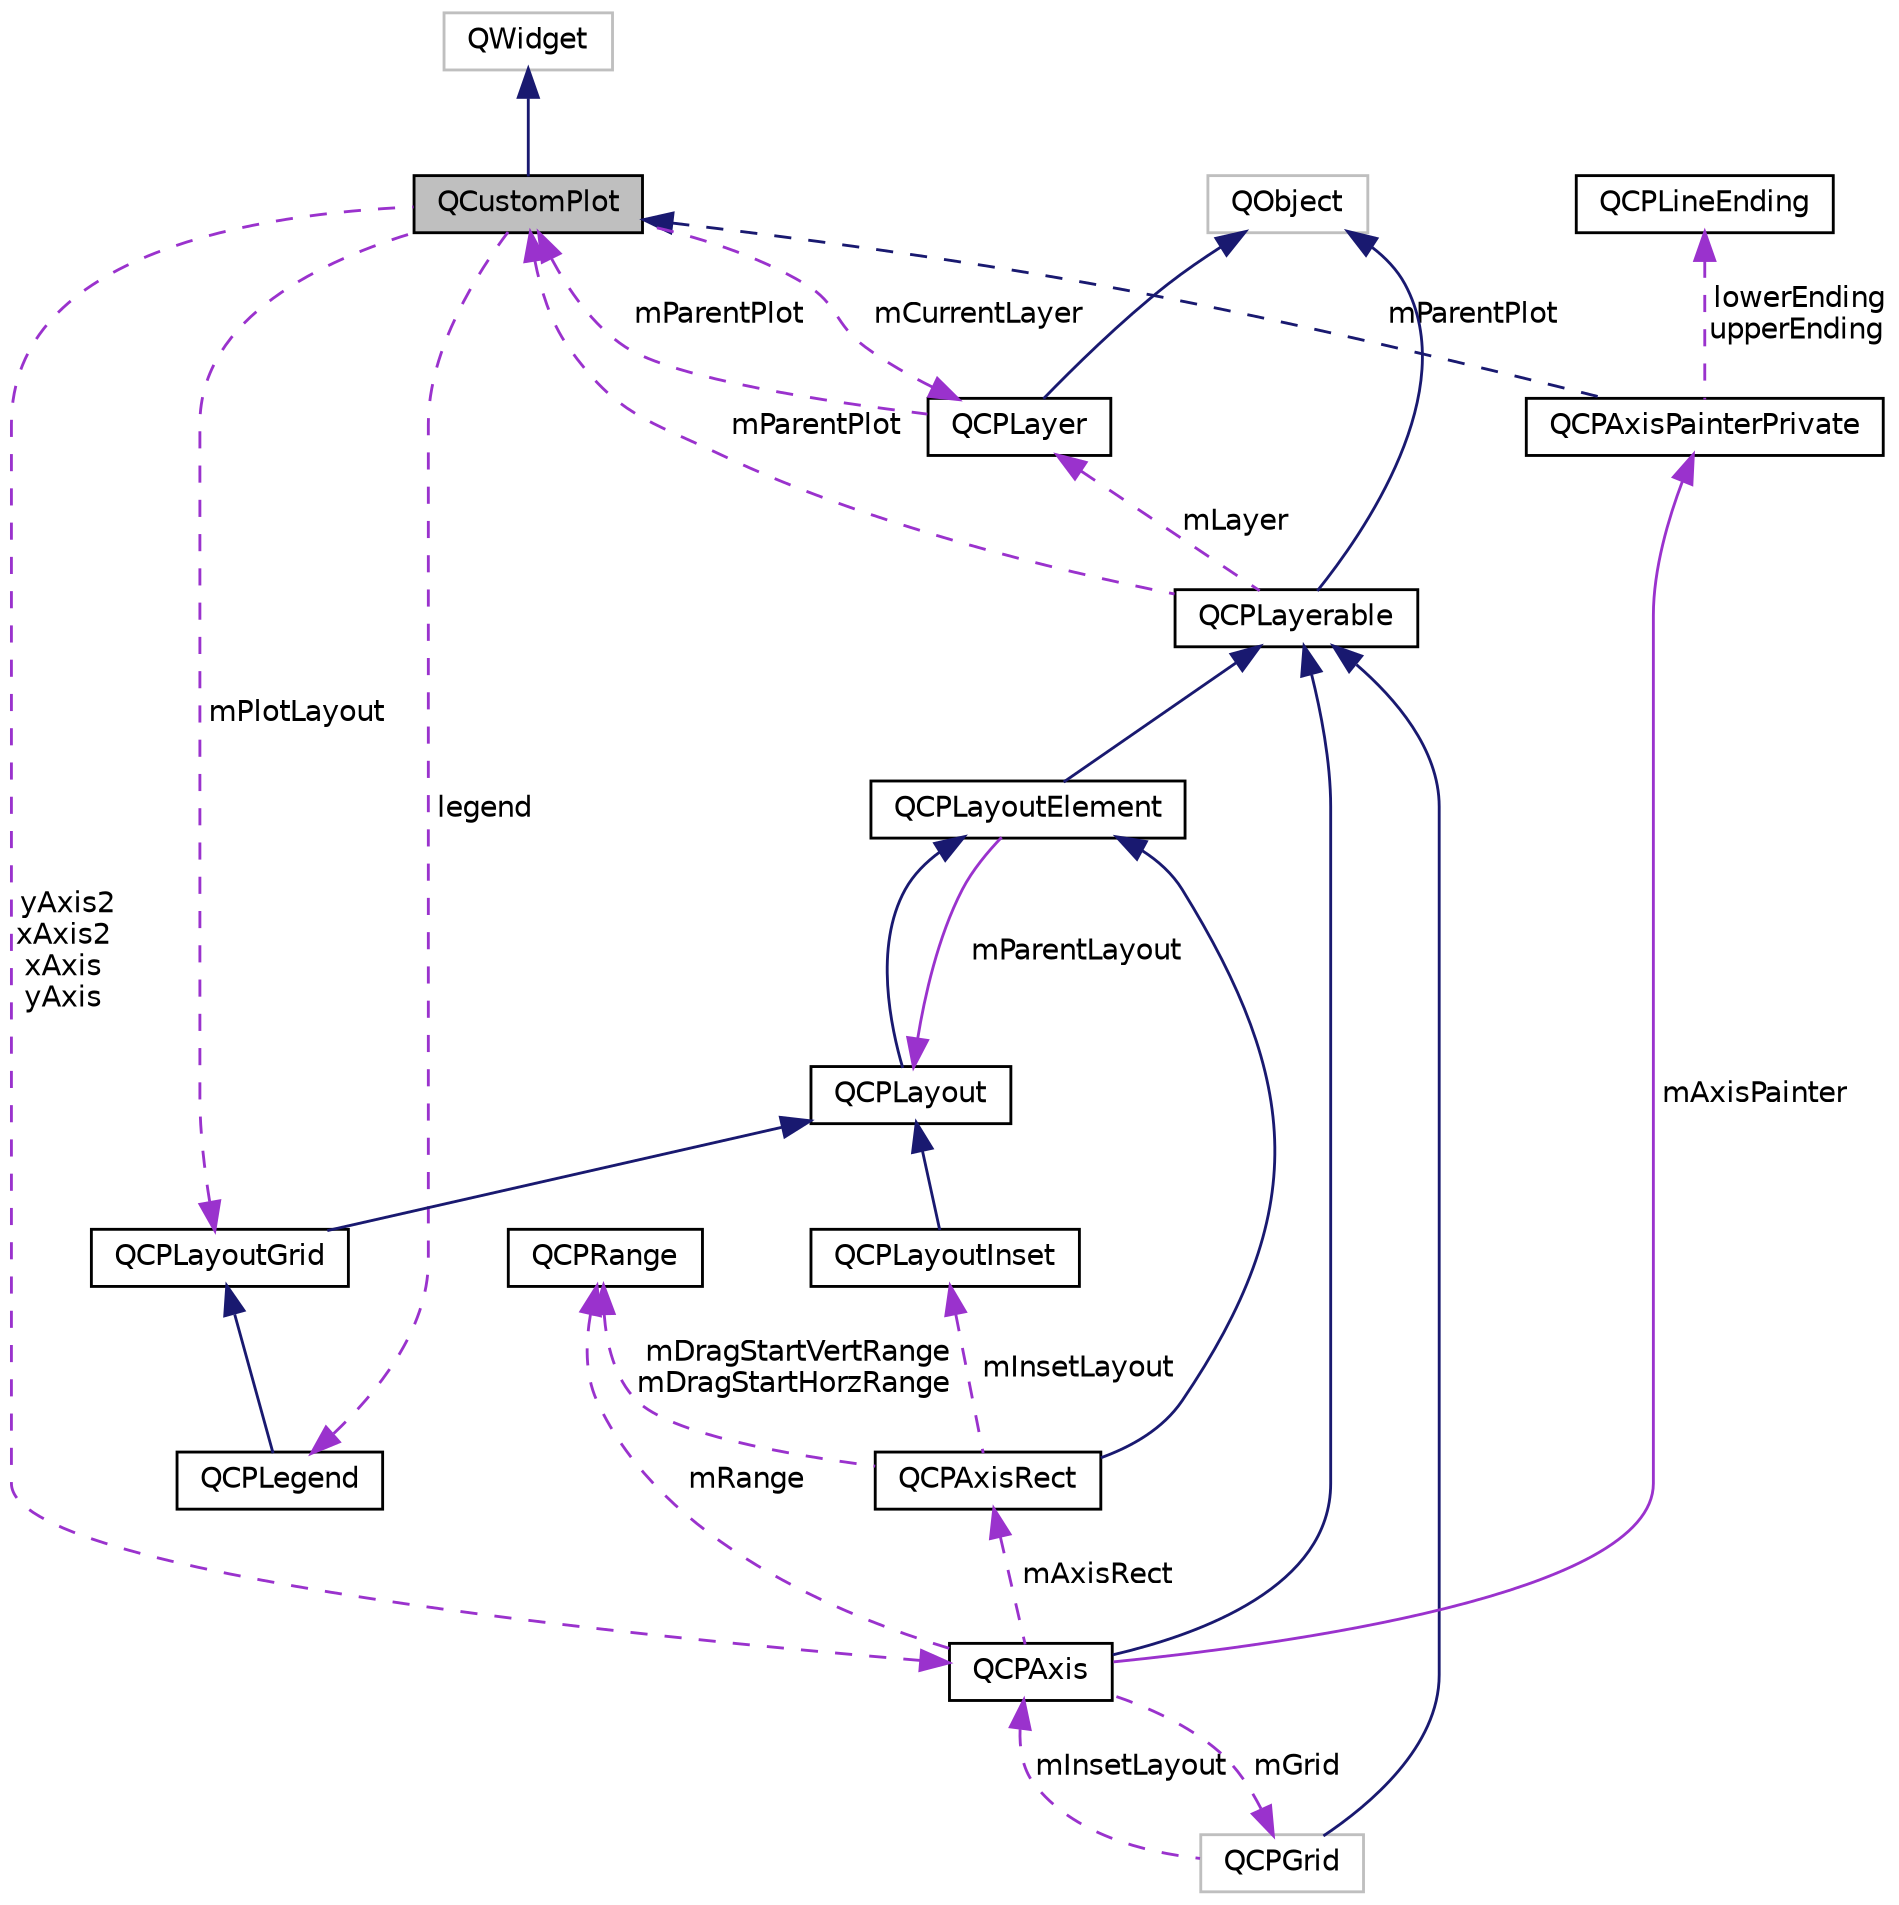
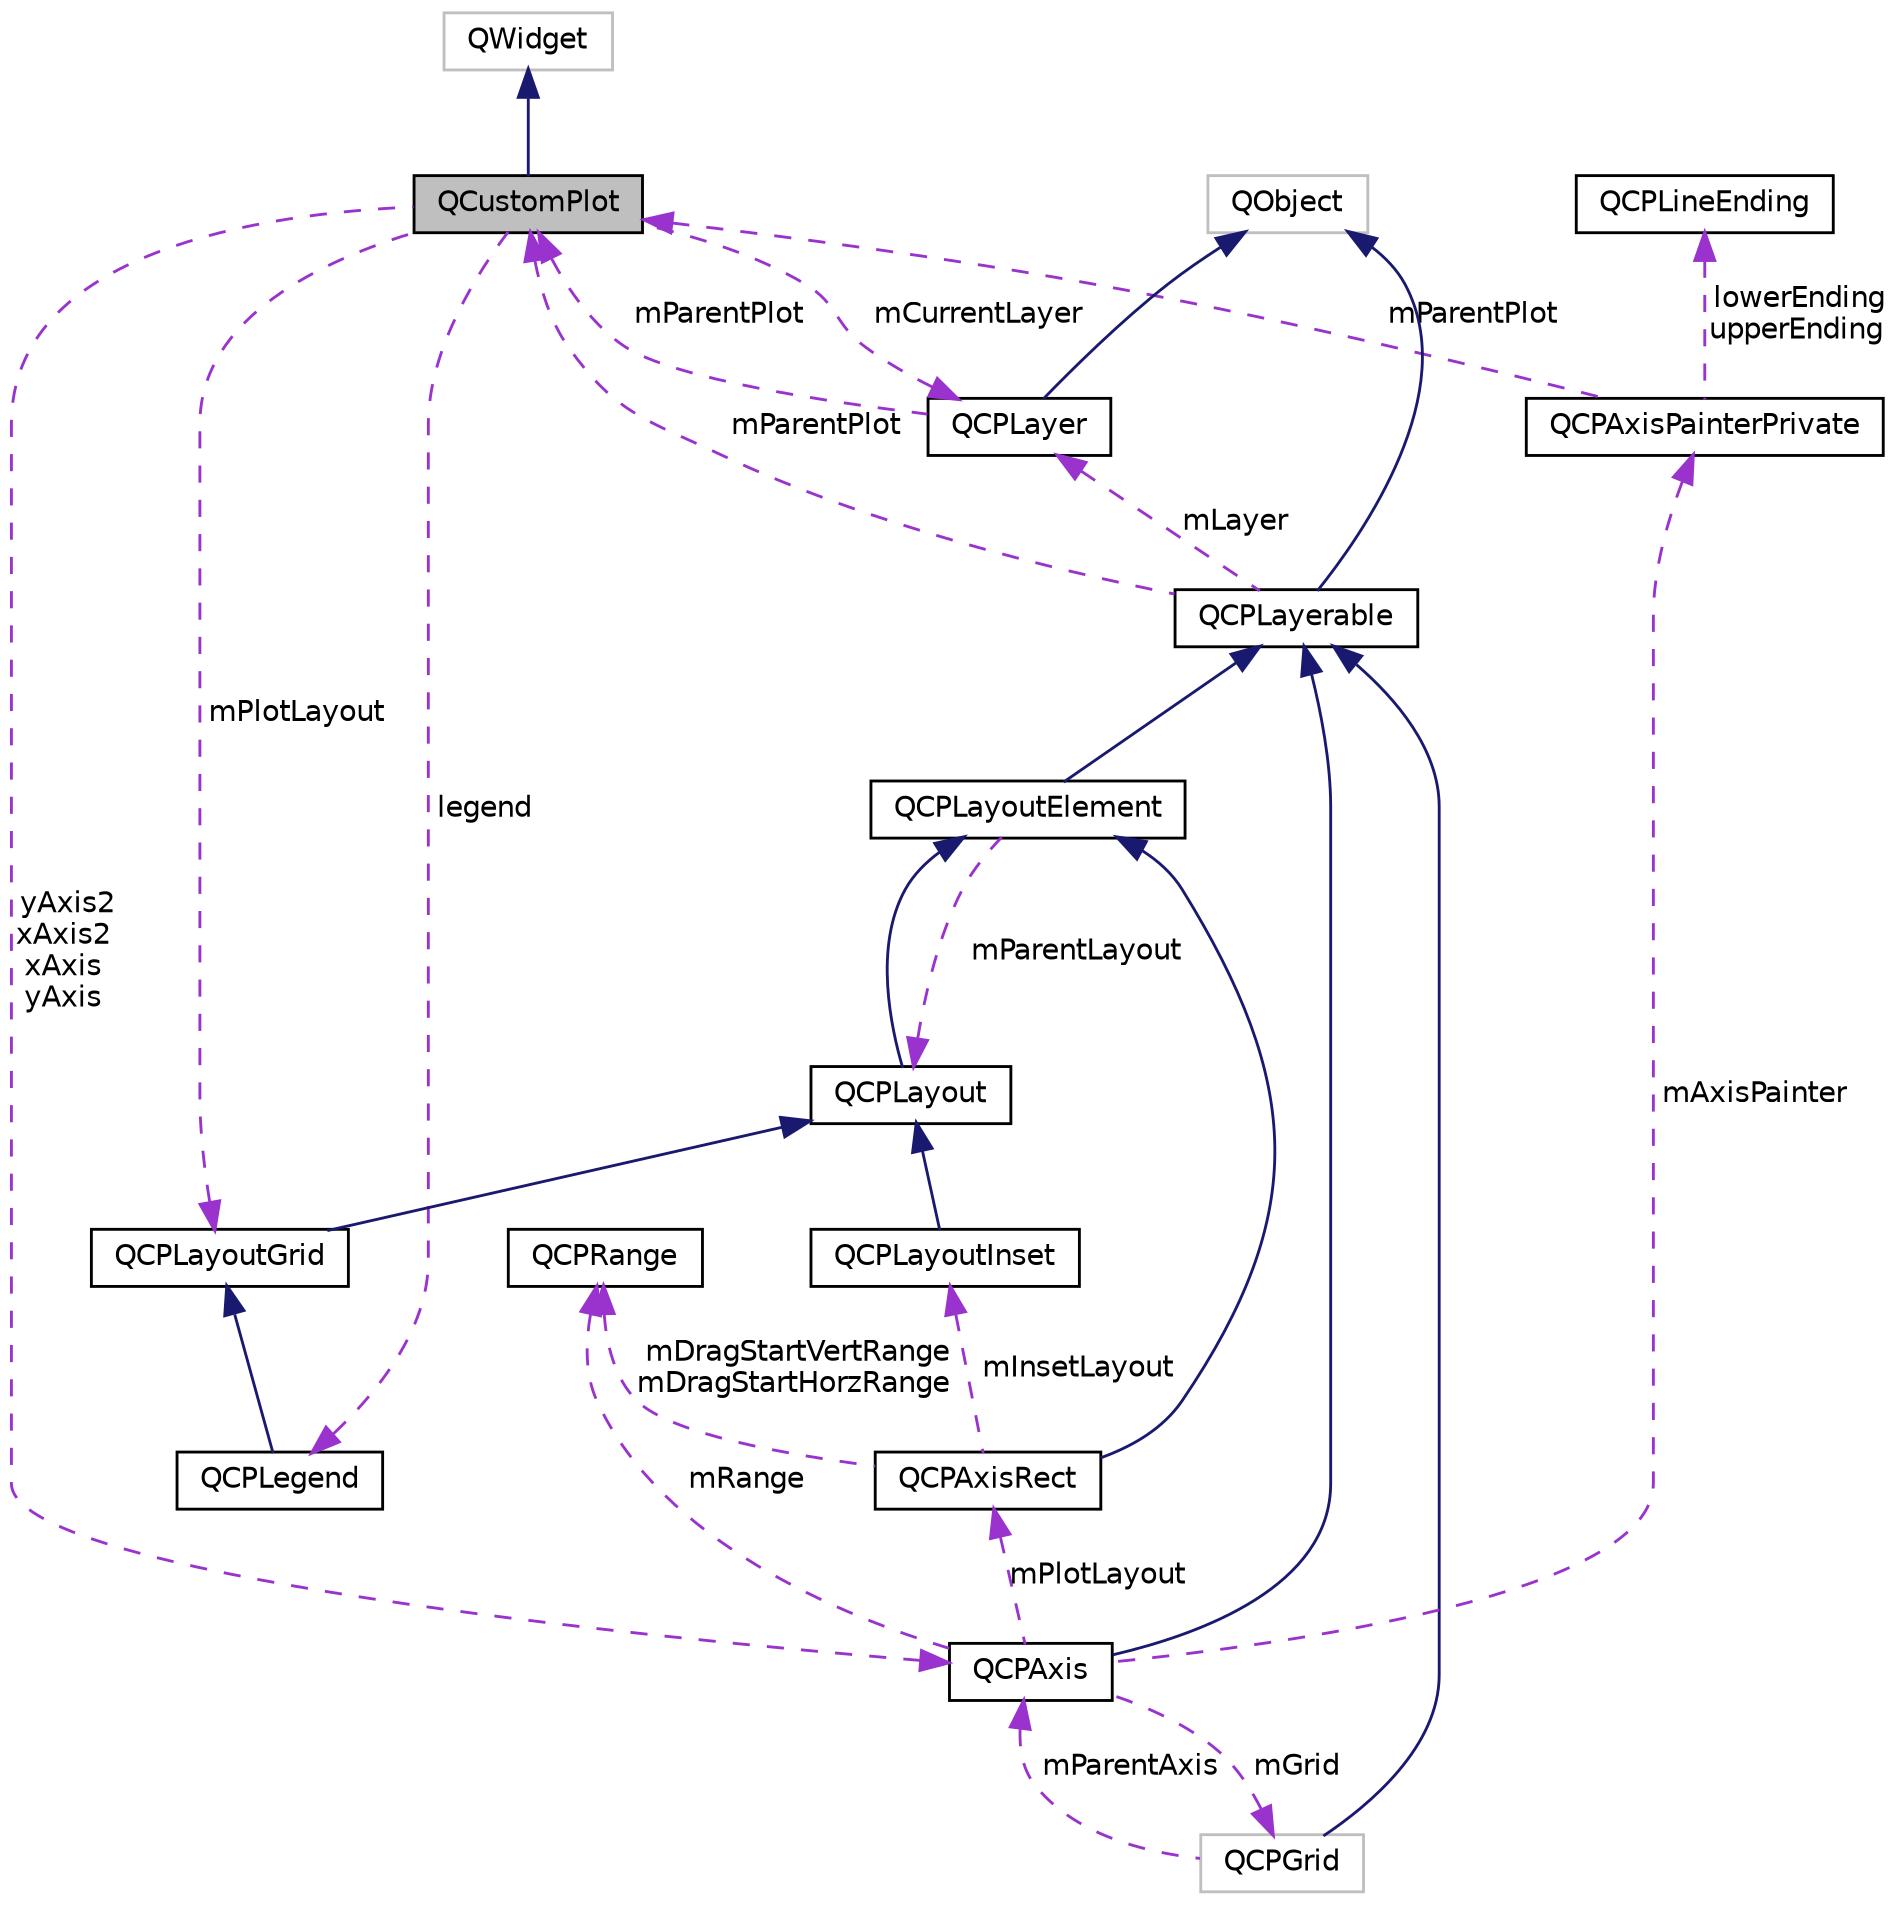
edge "QCPAxisPainterPrivate" -> "QCustomPlot": color midnightblue -> darkorchid3
edge "QCPLayoutElement" -> "QCPLayout": style solid -> dashed
edge "QCPAxis" -> "QCPAxisPainterPrivate": style solid -> dashed
edge "QCPAxis" -> "QCPAxisRect": label " mAxisRect" -> " mPlotLayout"
edge "QCPGrid" -> "QCPAxis": label " mInsetLayout" -> " mParentAxis"
